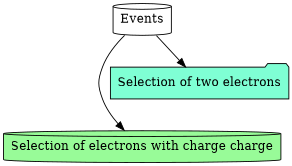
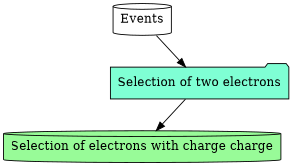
edge "Events" -> "Selection of electrons with charge charge": now "Selection of two electrons" -> "Selection of electrons with charge charge"
